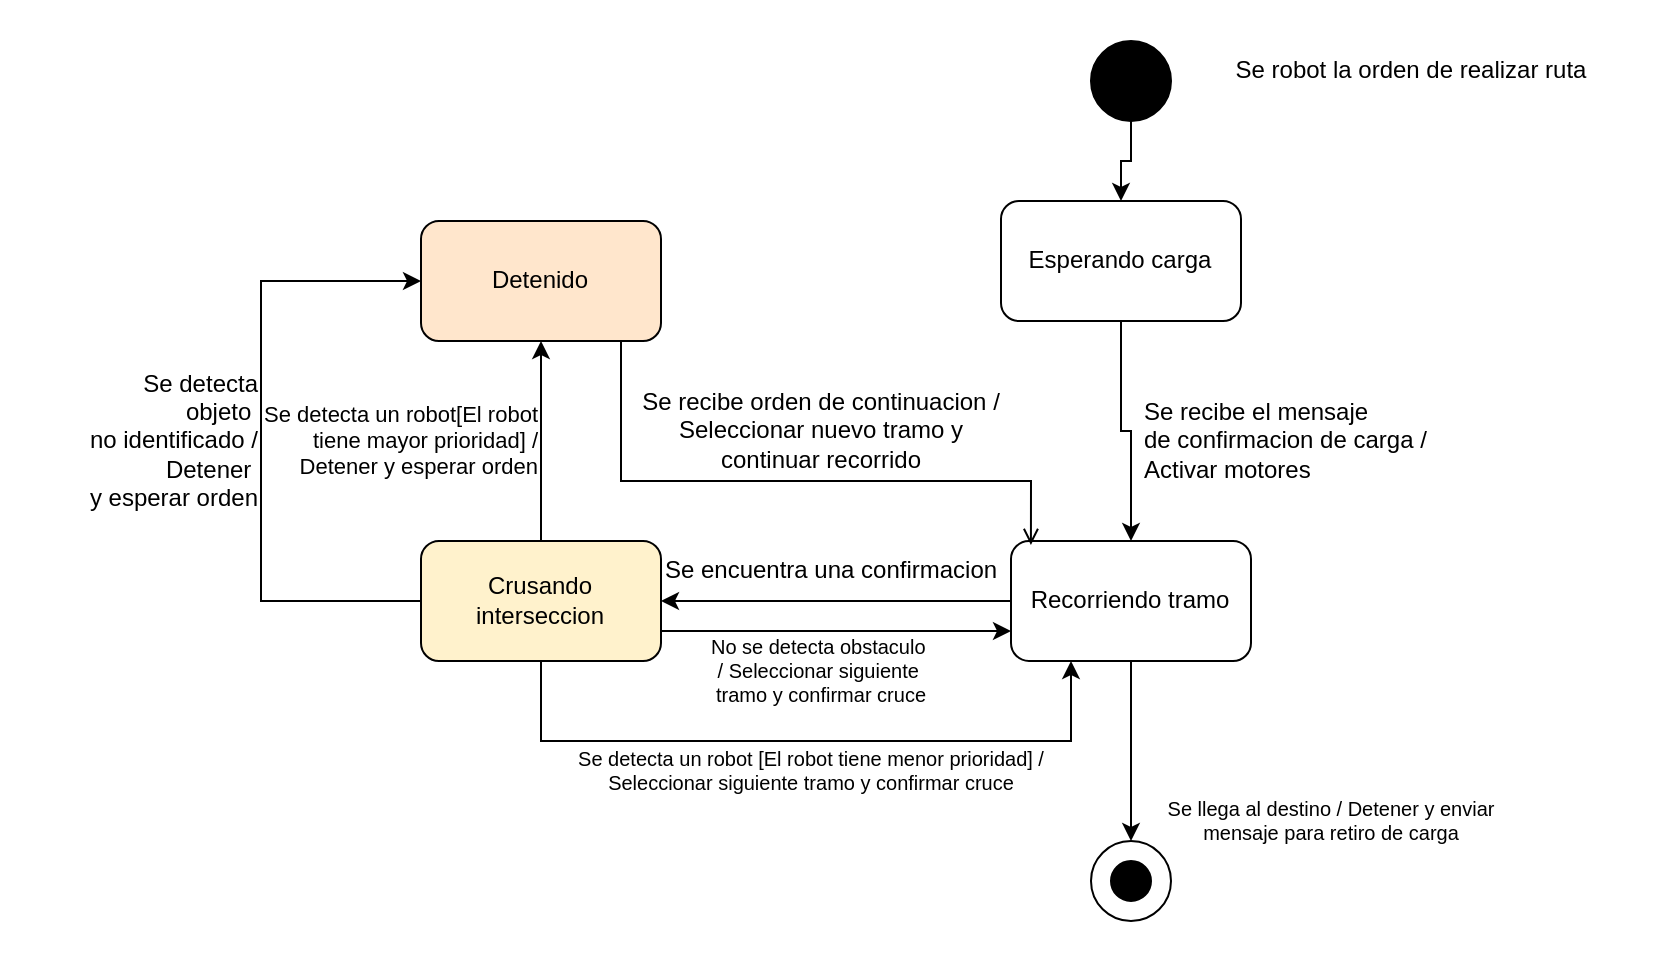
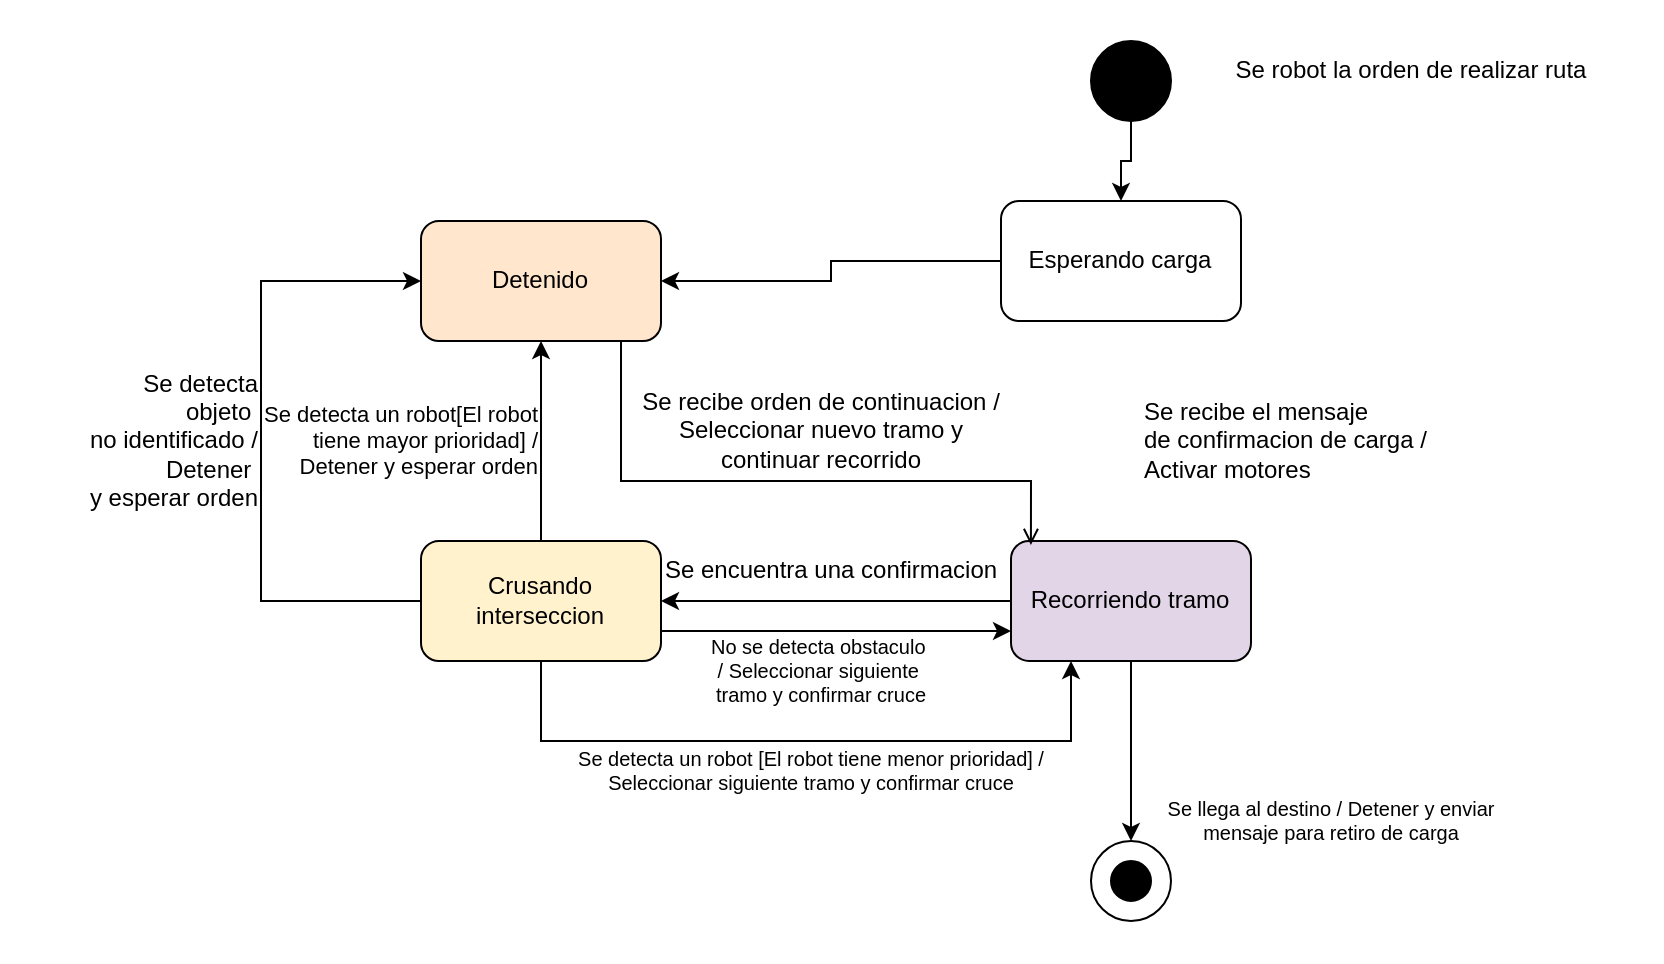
edge "Esperando carga" -> "Recorriendo tramo": now "Esperando carga" -> "Detenido"
node "Recorriendo tramo": fillcolor #ffffff -> #e1d5e7
